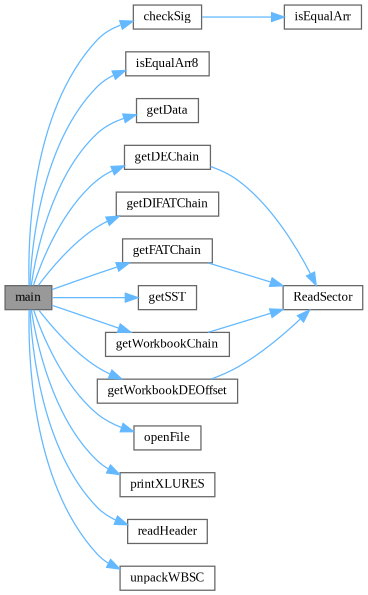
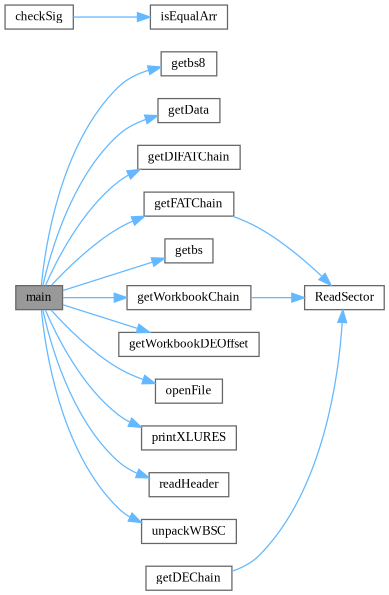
node "isEqualArr8": label "isEqualArr8" -> "getbs8"
edge "main" -> "checkSig": removed
edge "main" -> "getDEChain": removed
node "getSST": label "getSST" -> "getbs"
edge "getWorkbookDEOffset" -> "ReadSector": removed
